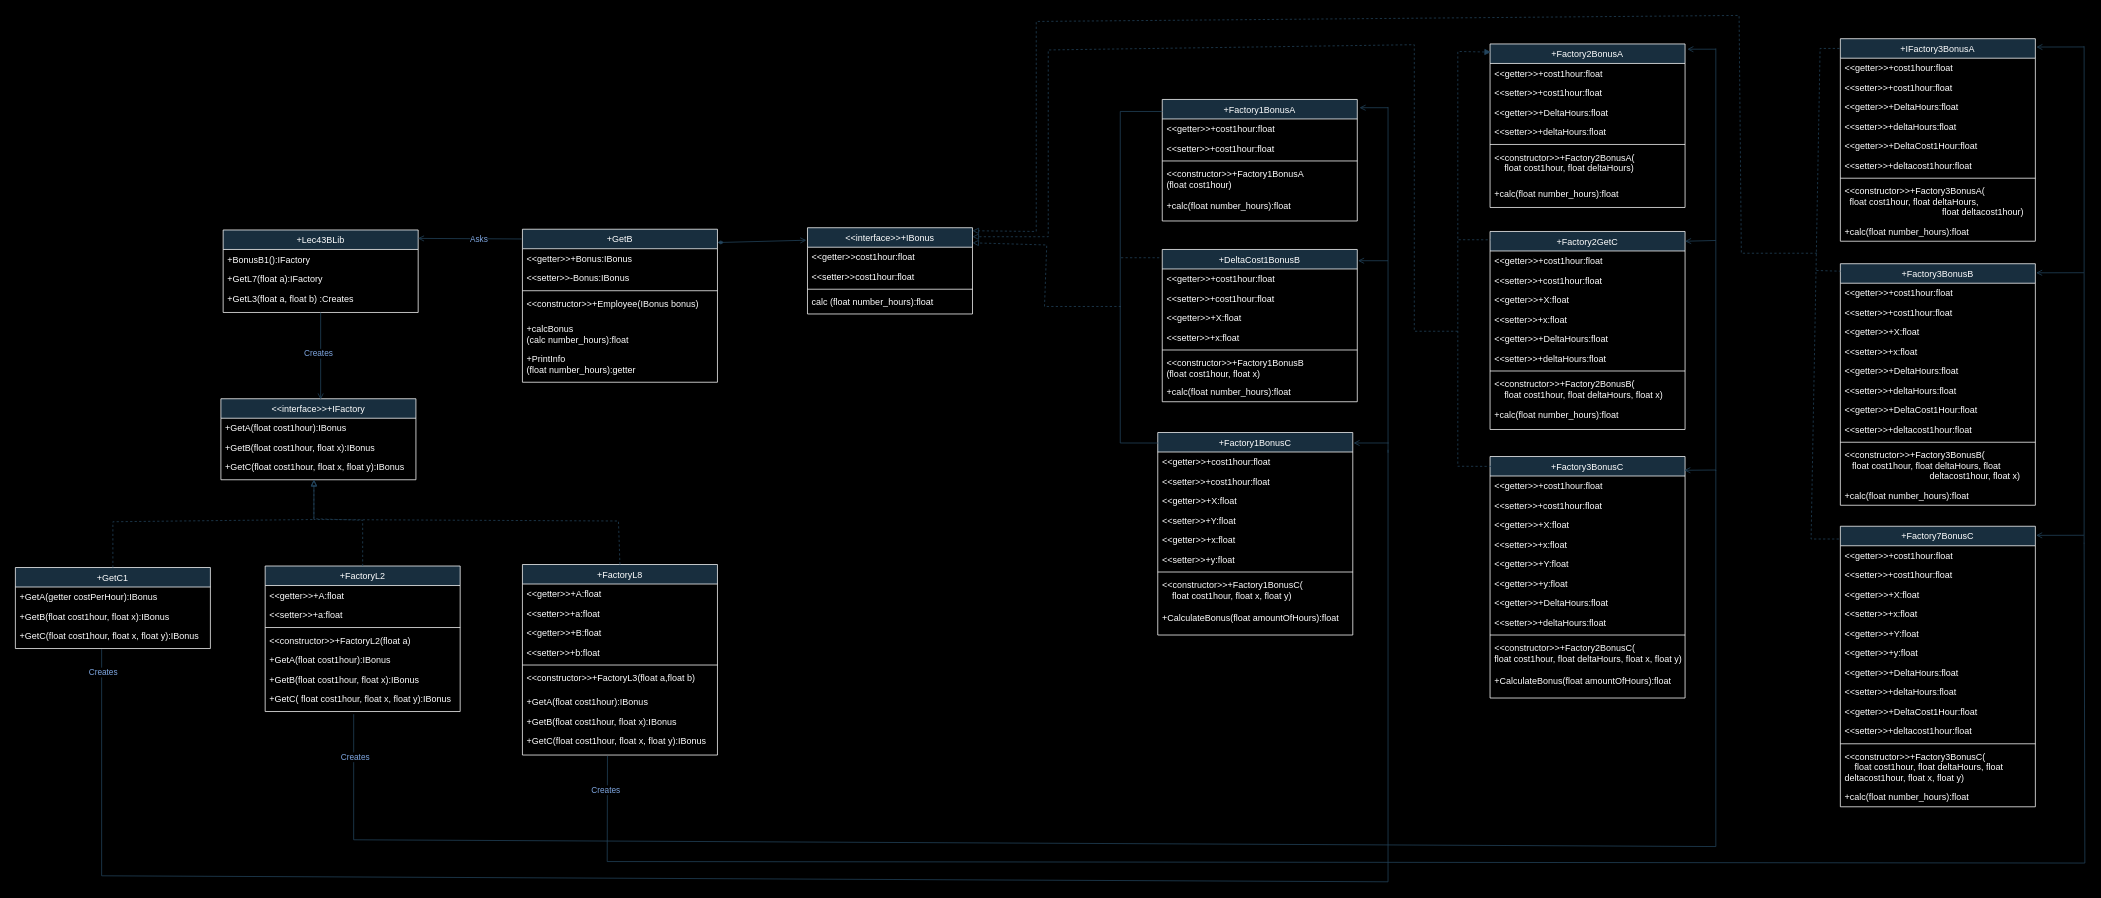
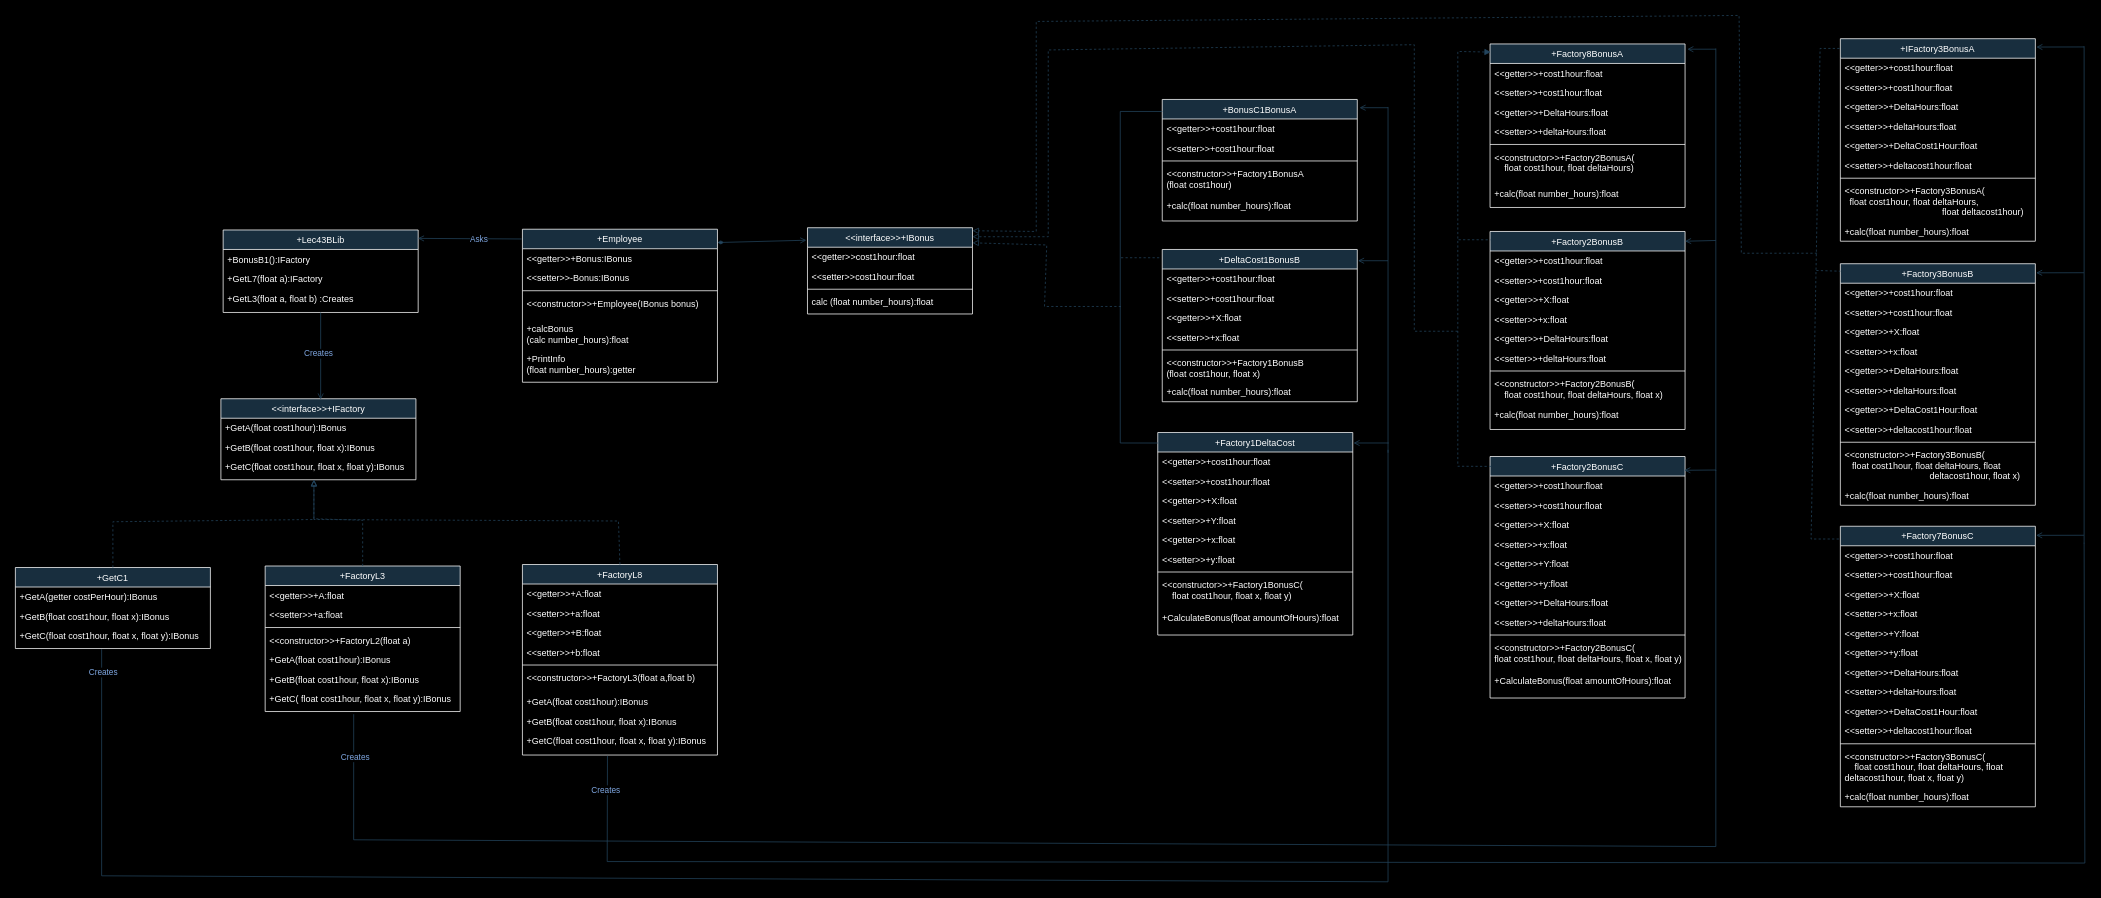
node "+Factory2BonusA": label "+Factory2BonusA" -> "+Factory8BonusA"
node "+Factory1BonusA": label "+Factory1BonusA" -> "+BonusC1BonusA"
node "+GetB": label "+GetB" -> "+Employee"
node "+Factory2GetC": label "+Factory2GetC" -> "+Factory2BonusB"
node "+Factory1BonusC": label "+Factory1BonusC" -> "+Factory1DeltaCost"
node "+Factory3BonusC": label "+Factory3BonusC" -> "+Factory2BonusC"
node "+FactoryL2": label "+FactoryL2" -> "+FactoryL3"
